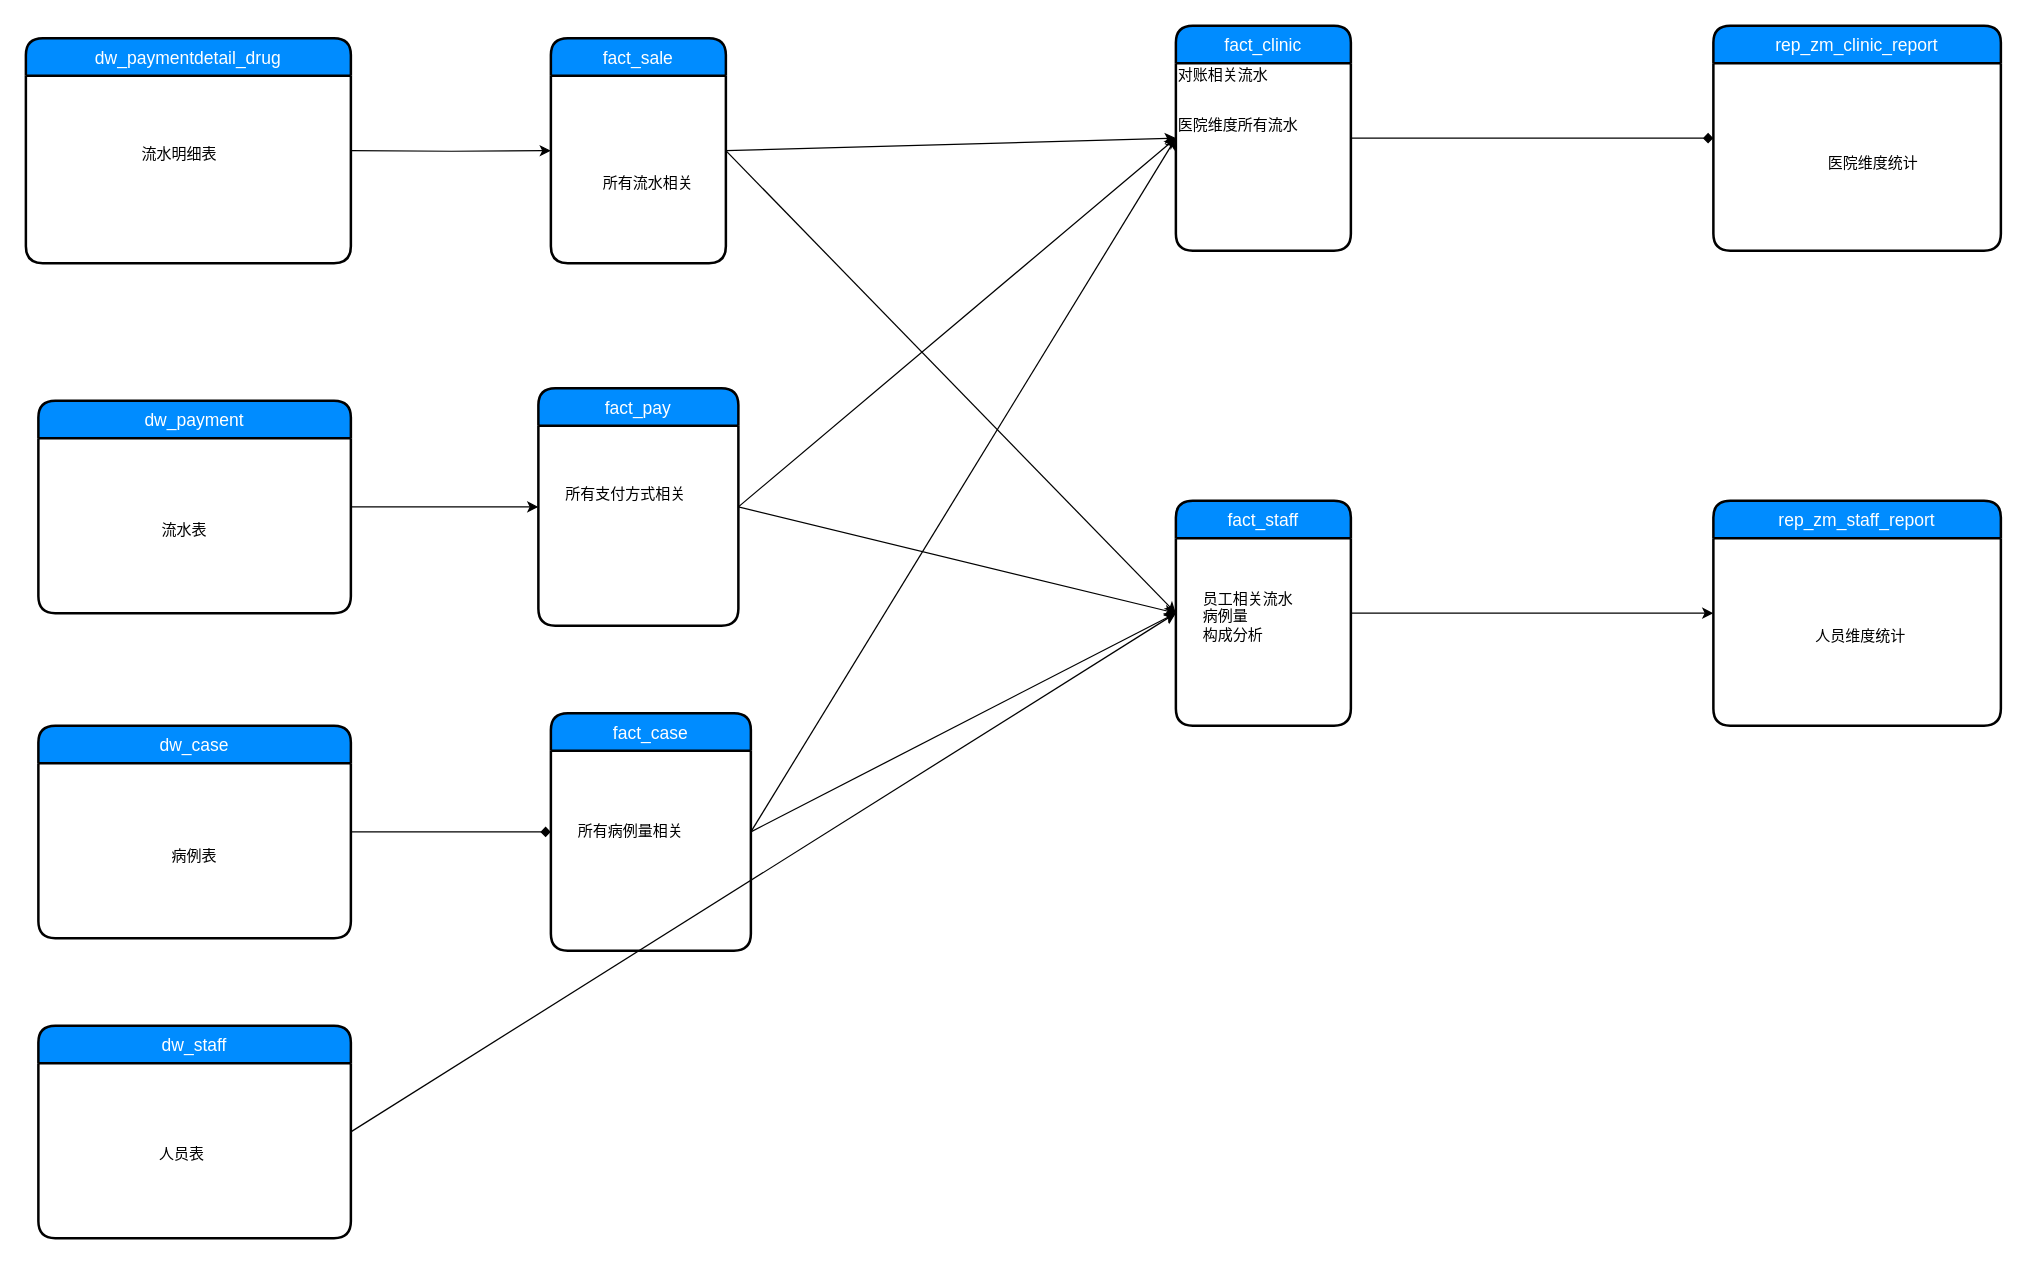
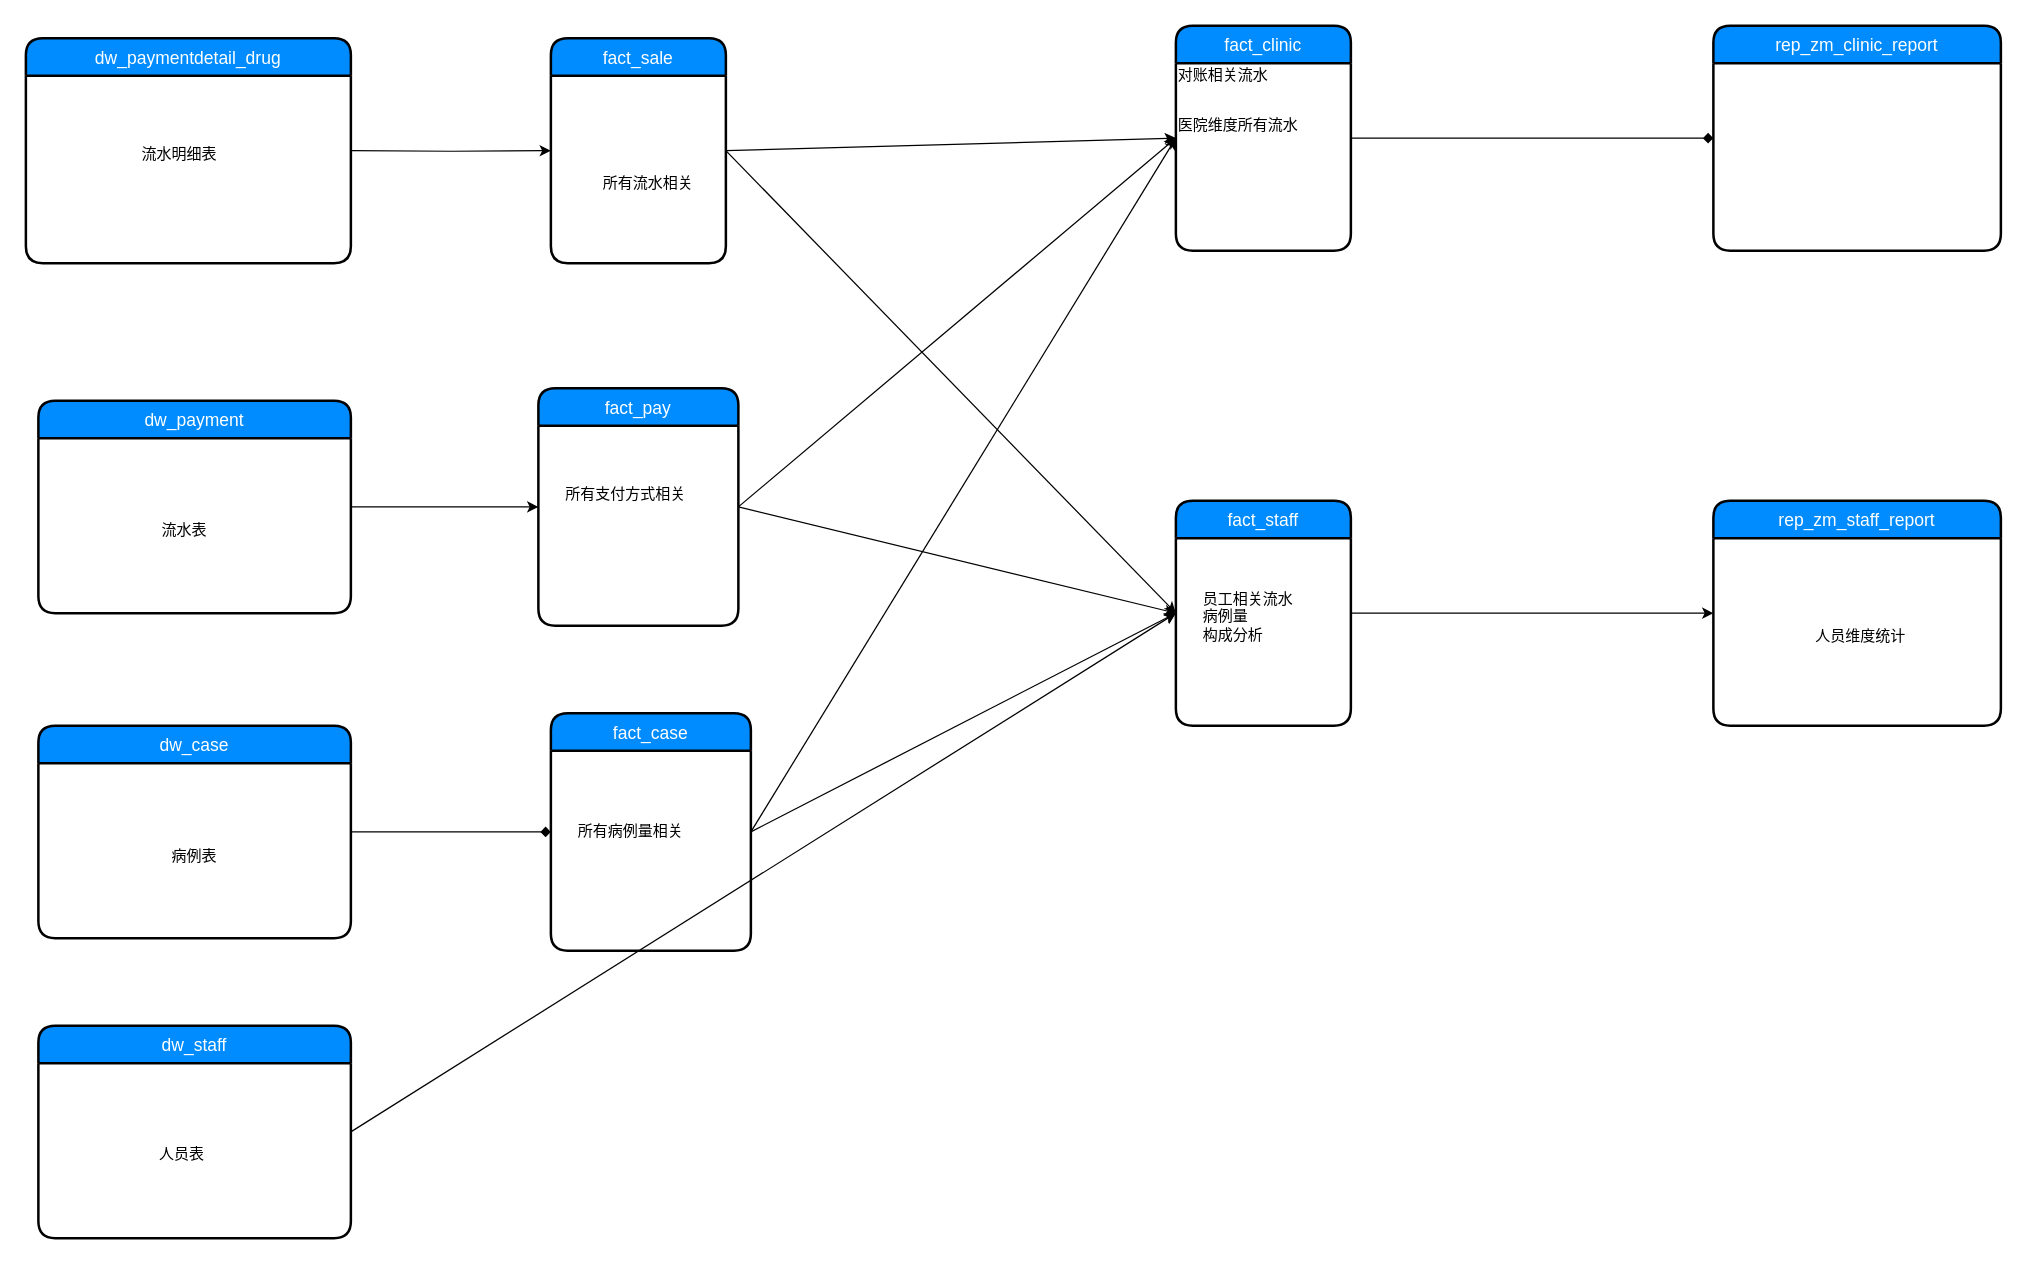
node "医院维度统计": removed
